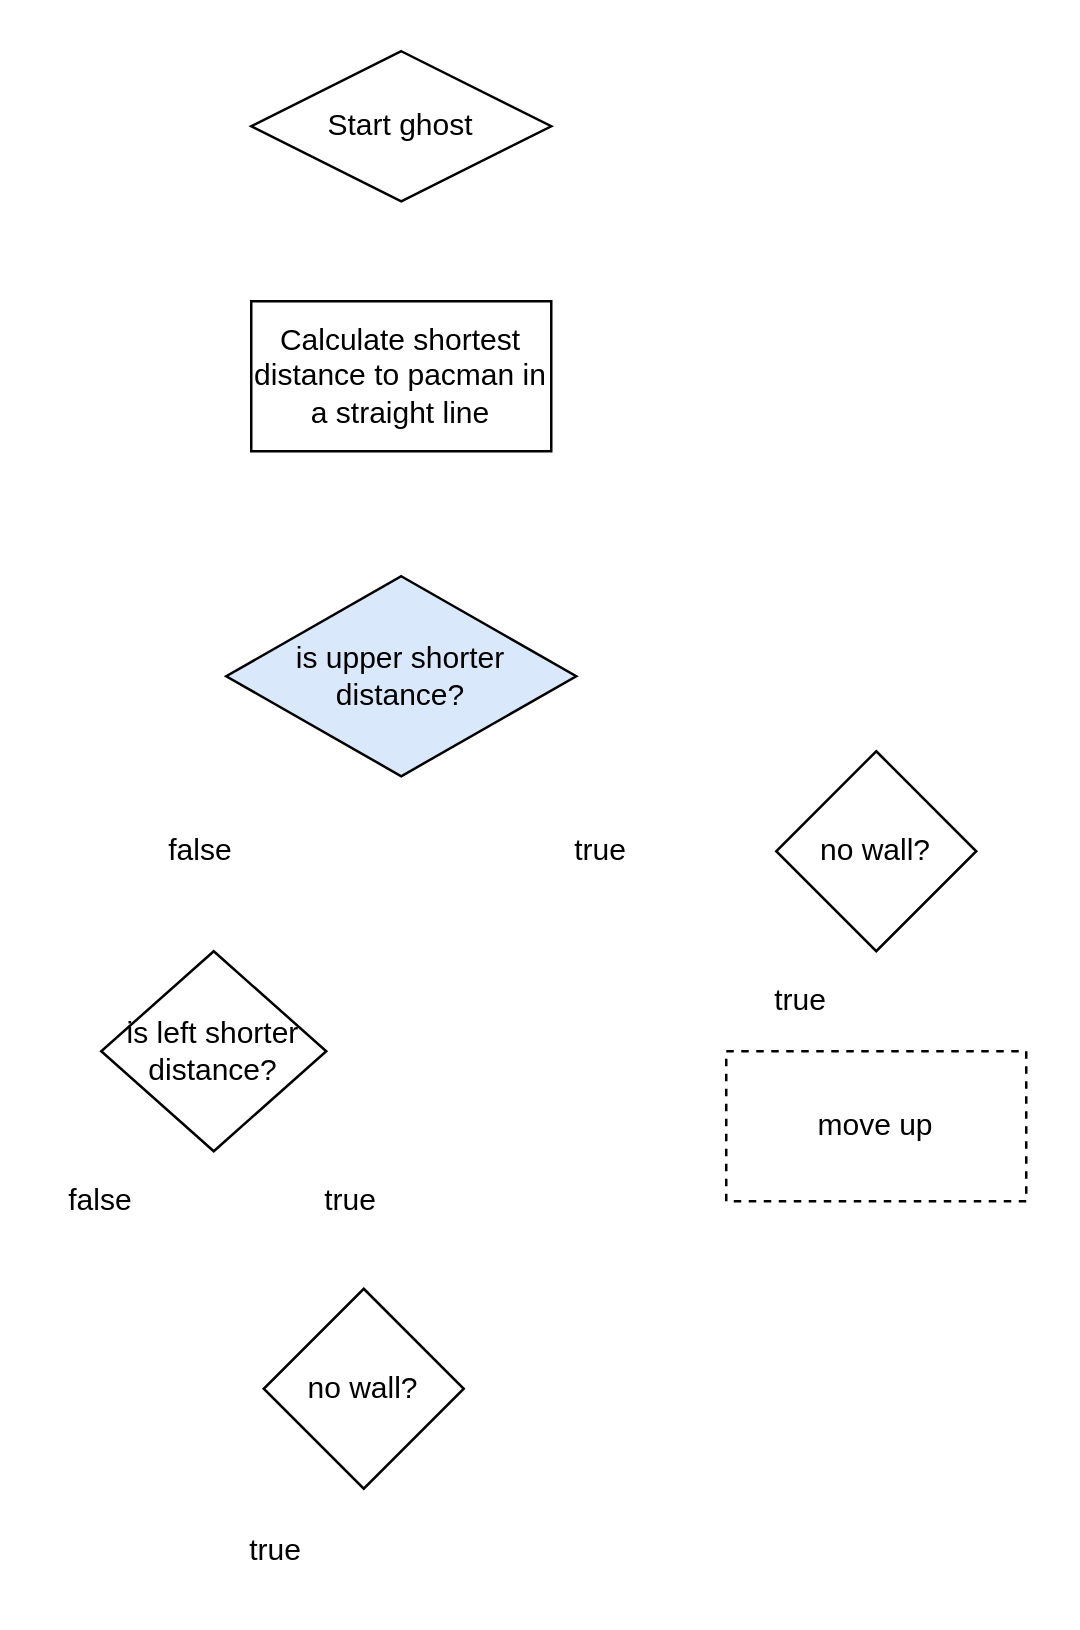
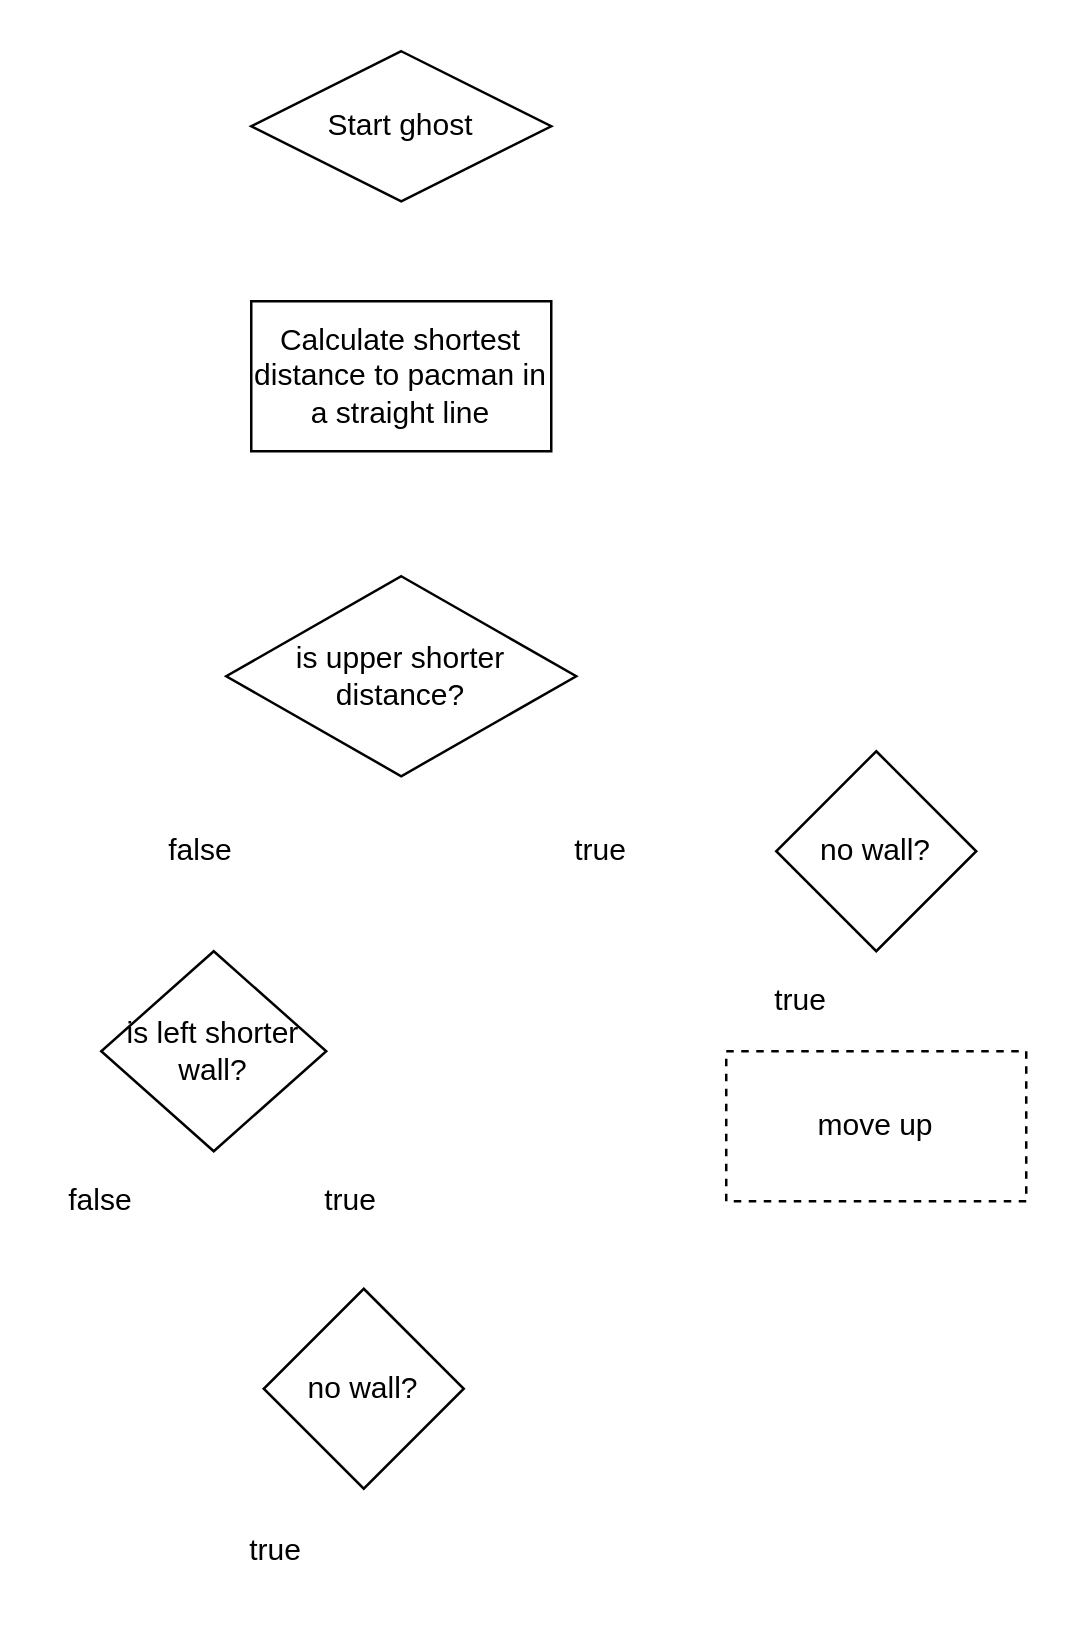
node "is upper shorter distance?": fillcolor #dae8fc -> #ffffff
node "is left shorter distance?": label "is left shorter distance?" -> "is left shorter wall?"
